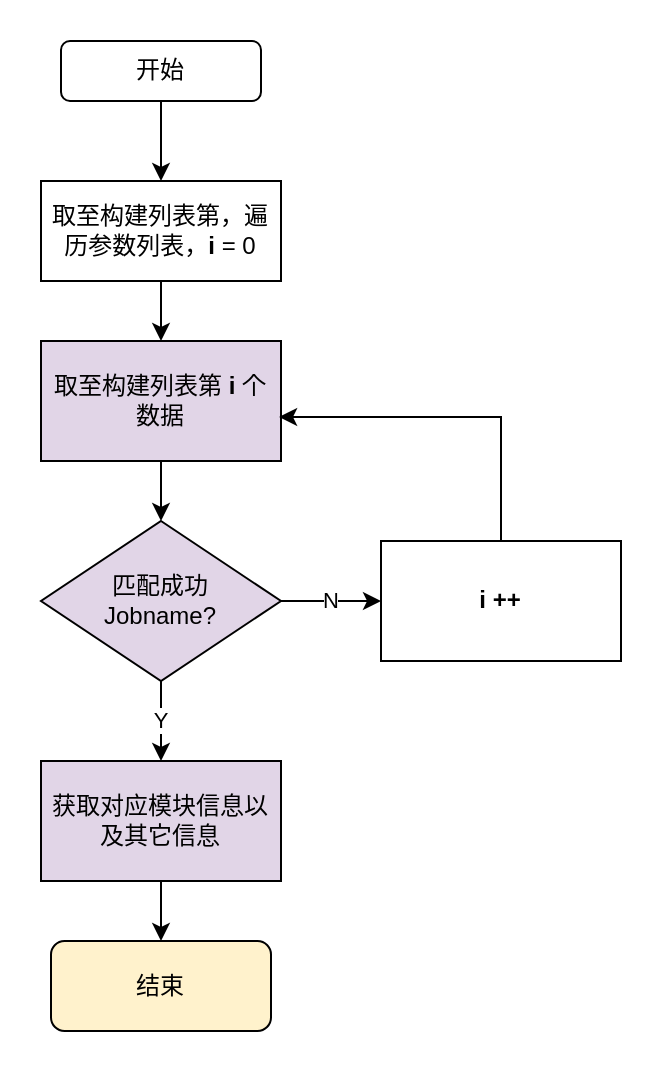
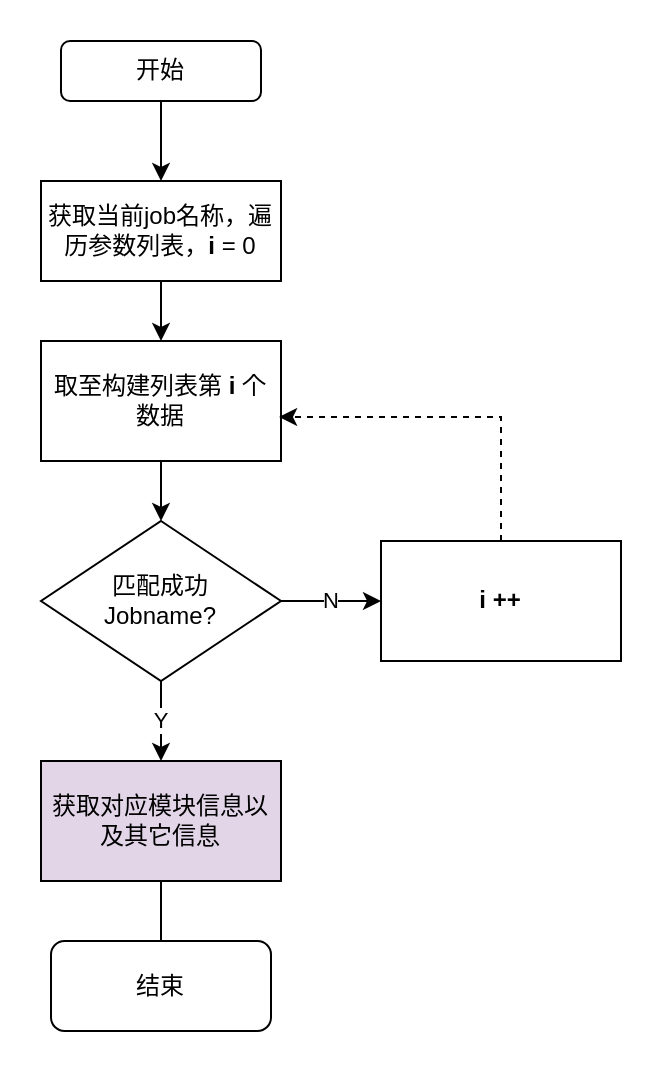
node "取至构建列表第，遍历参数列表，i = 0": label "取至构建列表第，遍历参数列表，i = 0" -> "获取当前job名称，遍历参数列表，i = 0"
node "取至构建列表第 i 个数据": fillcolor #e1d5e7 -> #ffffff
edge "i ++" -> "取至构建列表第 i 个数据": style solid -> dashed
node "匹配成功 Jobname?": fillcolor #e1d5e7 -> #ffffff
edge "获取对应模块信息以及其它信息" -> "结束": arrowhead classic -> none
node "结束": fillcolor #fff2cc -> #ffffff
